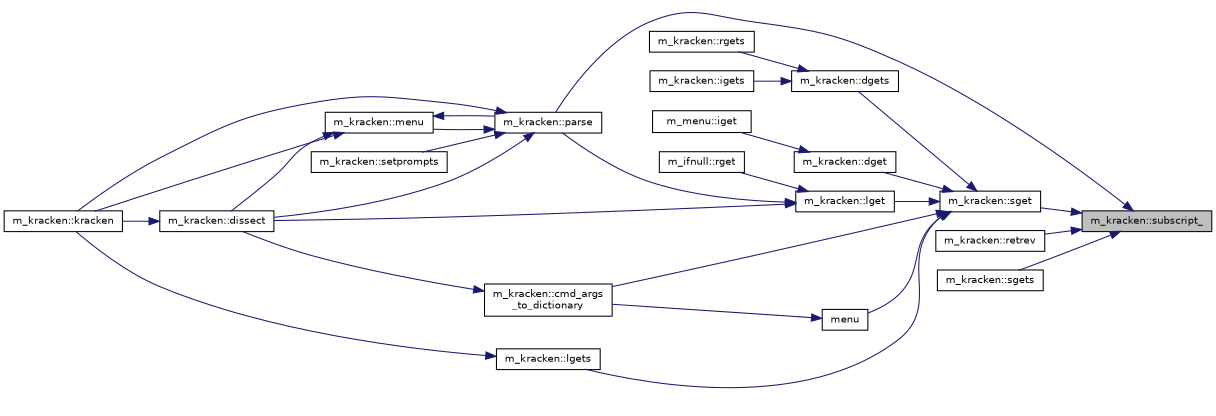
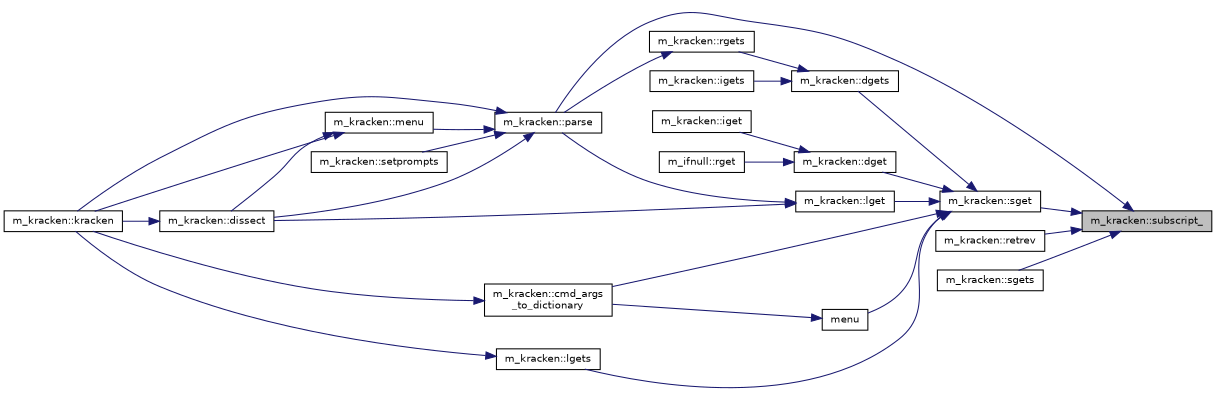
edge "m_kracken::parse" -> "m_kracken::menu": now "m_kracken::parse" -> "m_kracken::rgets"
node "m_menu::iget": label "m_menu::iget" -> "m_kracken::iget"
edge "m_ifnull::rget" -> "m_kracken::lget": now "m_ifnull::rget" -> "m_kracken::dget"
edge "m_kracken::dissect" -> "m_kracken::cmd_args _to_dictionary": now "m_kracken::kracken" -> "m_kracken::cmd_args _to_dictionary"
